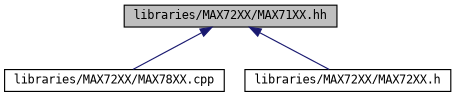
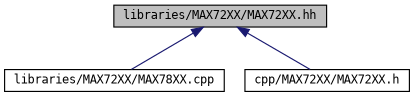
node "libraries/MAX72XX/MAX71XX.hh": label "libraries/MAX72XX/MAX71XX.hh" -> "libraries/MAX72XX/MAX72XX.hh"
node "libraries/MAX72XX/MAX72XX.h": label "libraries/MAX72XX/MAX72XX.h" -> "cpp/MAX72XX/MAX72XX.h"
